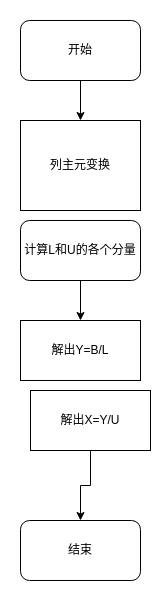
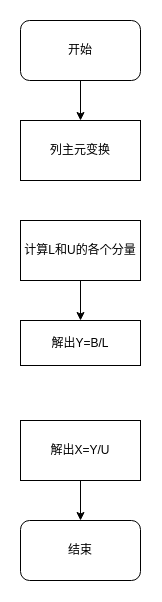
node "列主元变换": size 120x90 -> 120x60
node "计算L和U的各个分量": shape rounded rectangle -> rectangle
node "解出Y=B/L": size 120x60 -> 120x45
node "解出X=Y/U": moved (91, 421) -> (81, 451)
